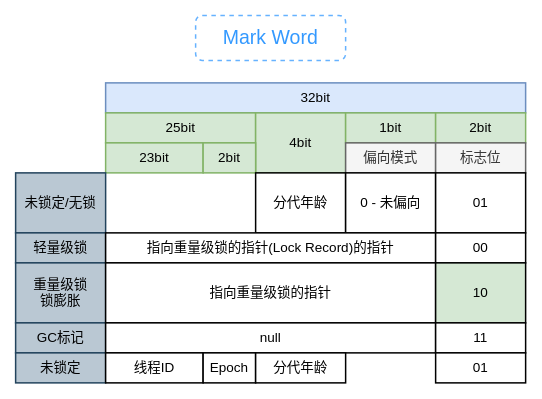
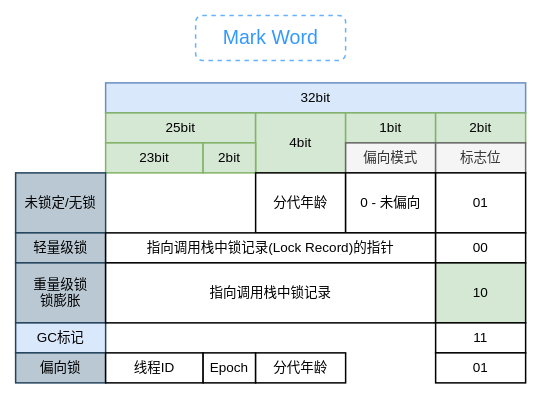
node "指向重量级锁的指针(Lock Record)的指针": label "指向重量级锁的指针(Lock Record)的指针" -> "指向调用栈中锁记录(Lock Record)的指针"
node "指向重量级锁的指针": label "指向重量级锁的指针" -> "指向调用栈中锁记录"
node "GC标记": fillcolor #bac8d3 -> #dae8fc
node "null": removed
node "未锁定": label "未锁定" -> "偏向锁"
